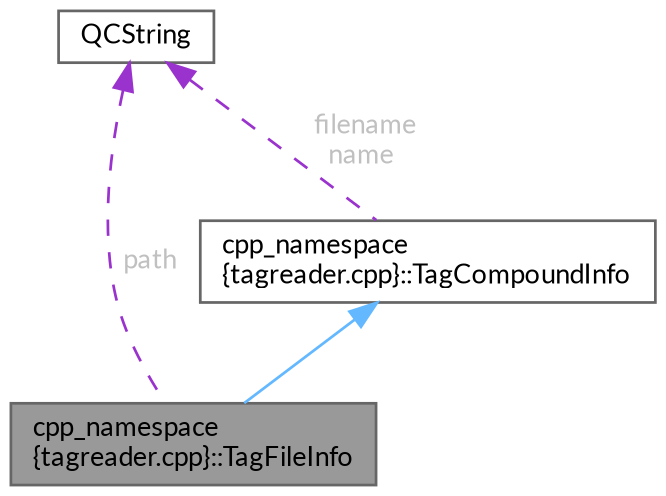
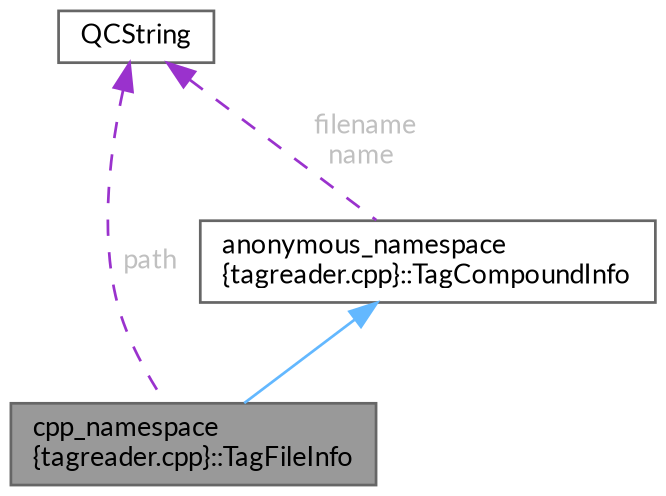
node "cpp_namespace {tagreader.cpp}::TagCompoundInfo": label "cpp_namespace {tagreader.cpp}::TagCompoundInfo" -> "anonymous_namespace {tagreader.cpp}::TagCompoundInfo"
